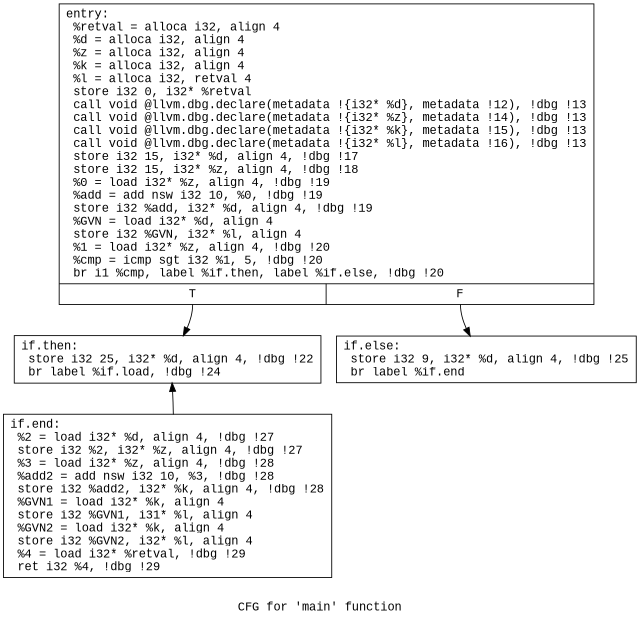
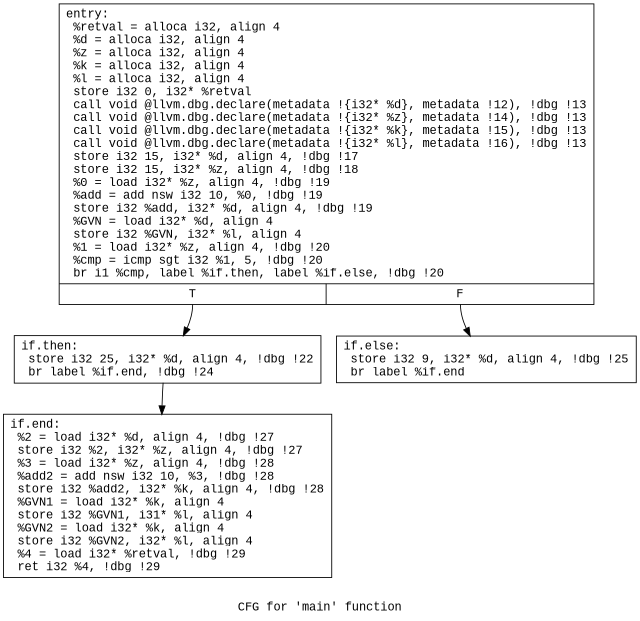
node "entry:": text "%l = alloca i32, retval 4" -> "%l = alloca i32, align 4"
node "if.then:": text "br label %if.load, !dbg !24" -> "br label %if.end, !dbg !24"
edge "if.end:" -> "if.then:": reversed
